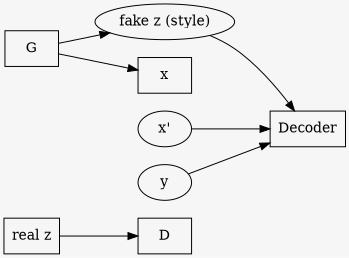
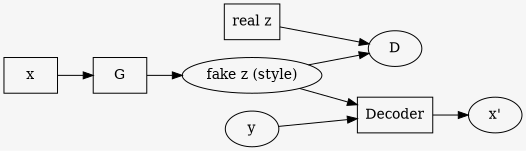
edge "fake z (style)" -> "D": added
edge "G" -> "x": reversed
edge "x'" -> "Decoder": reversed
node "D": shape box -> ellipse
